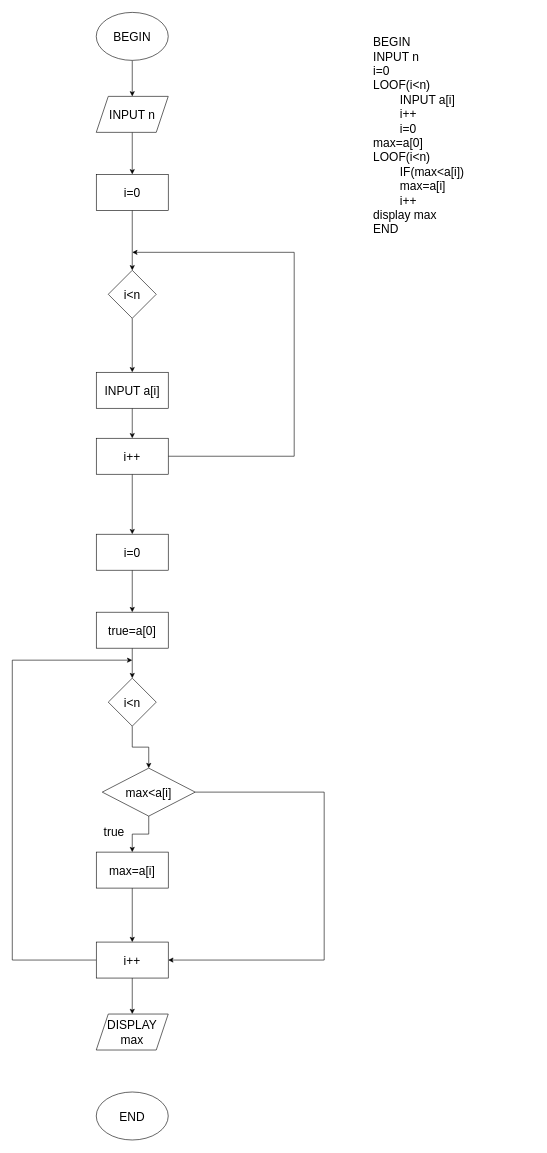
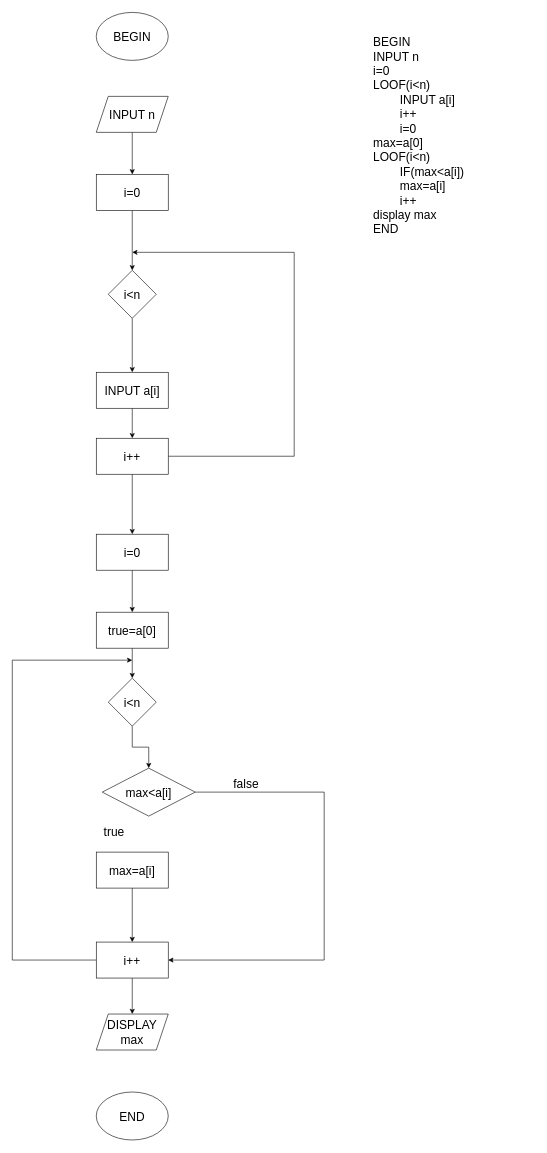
edge "BEGIN" -> "INPUT n": removed
node "false": added
edge "max<a[i]" -> "max=a[i]": removed
